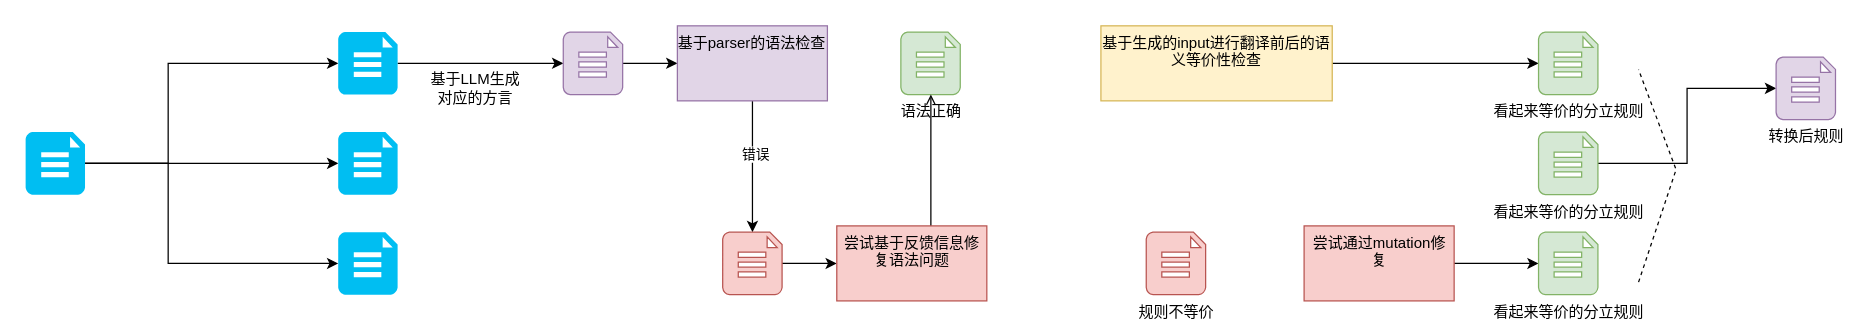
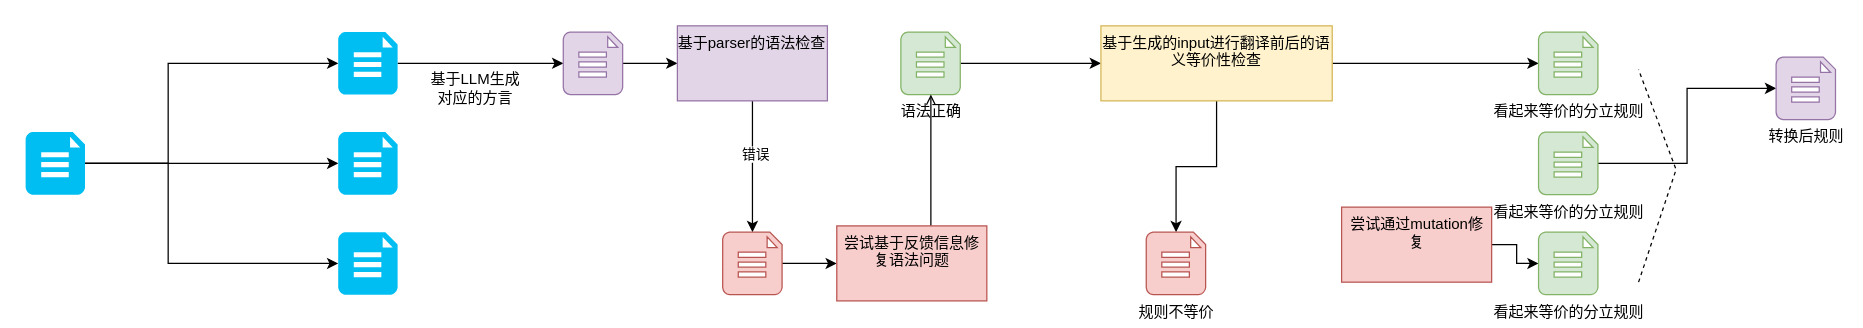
edge "语法正确" -> "基于生成的input进行翻译前后的语义等价性检查": added
edge "基于生成的input进行翻译前后的语义等价性检查" -> "规则不等价": added
node "尝试通过mutation修复": moved (1379, 263) -> (1416, 244)
